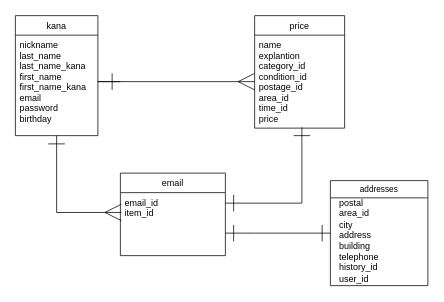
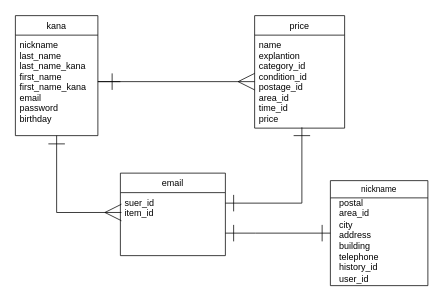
node "addresses": label "addresses" -> "nickname"
node "email_id item_id": label "email_id item_id" -> "suer_id item_id"
